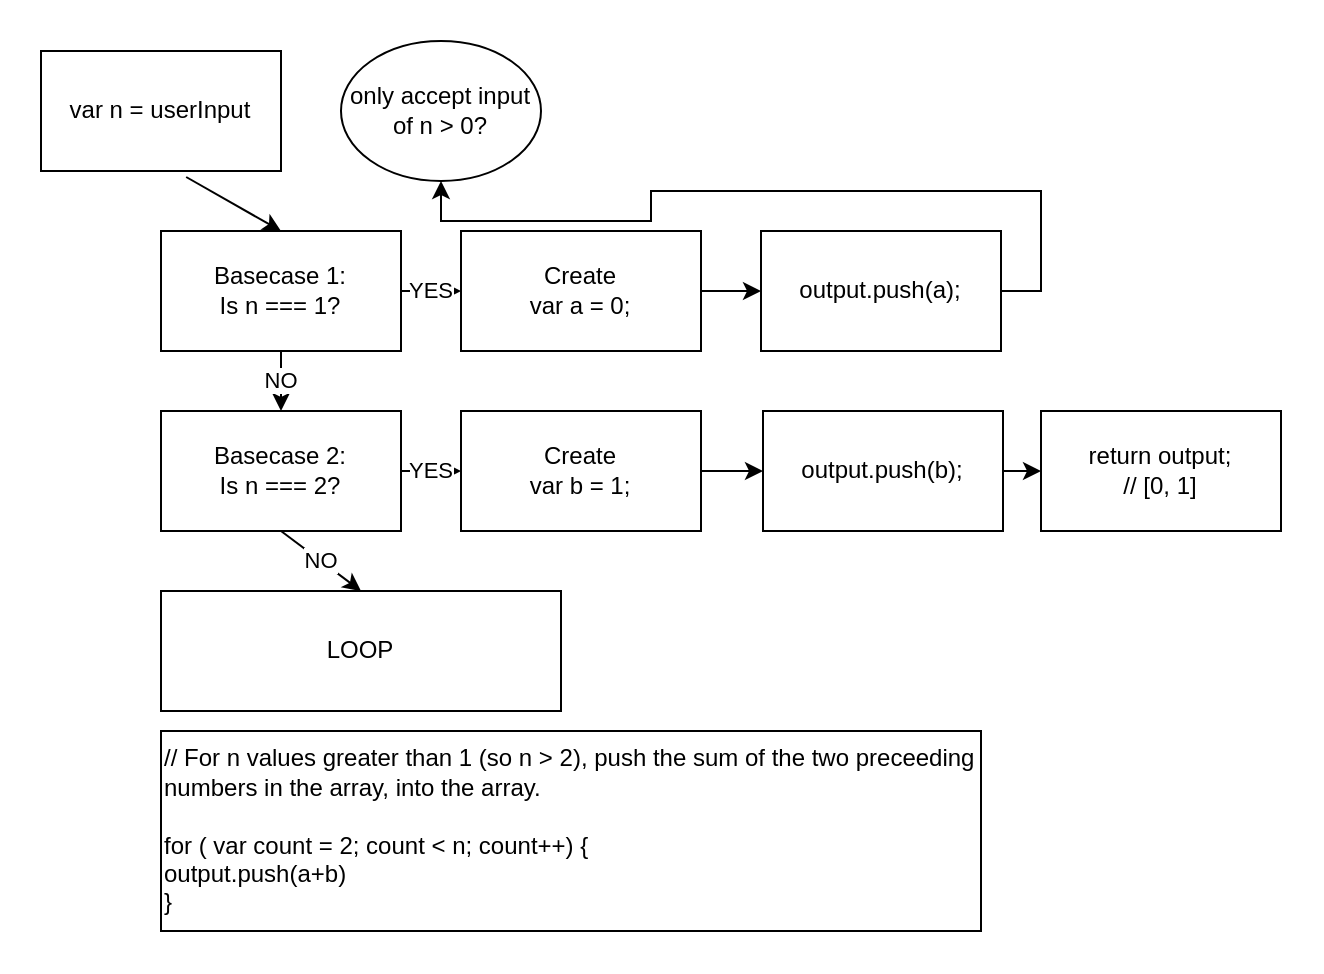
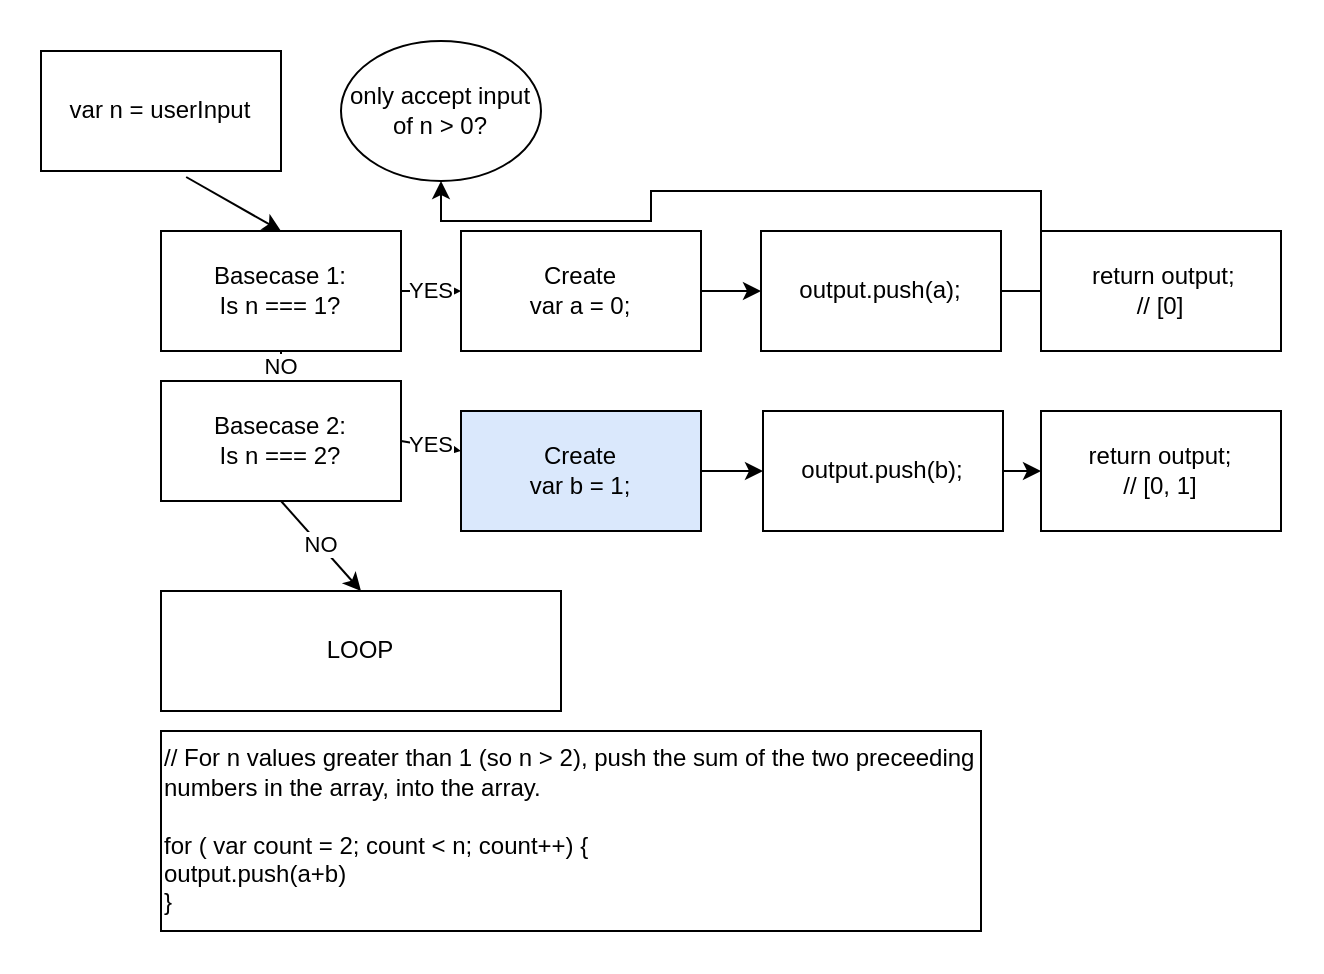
node "return output; // [0]": added
node "Basecase 2: Is n === 2?": moved (281, 471) -> (281, 441)
node "Create var b = 1;": fillcolor #ffffff -> #dae8fc
